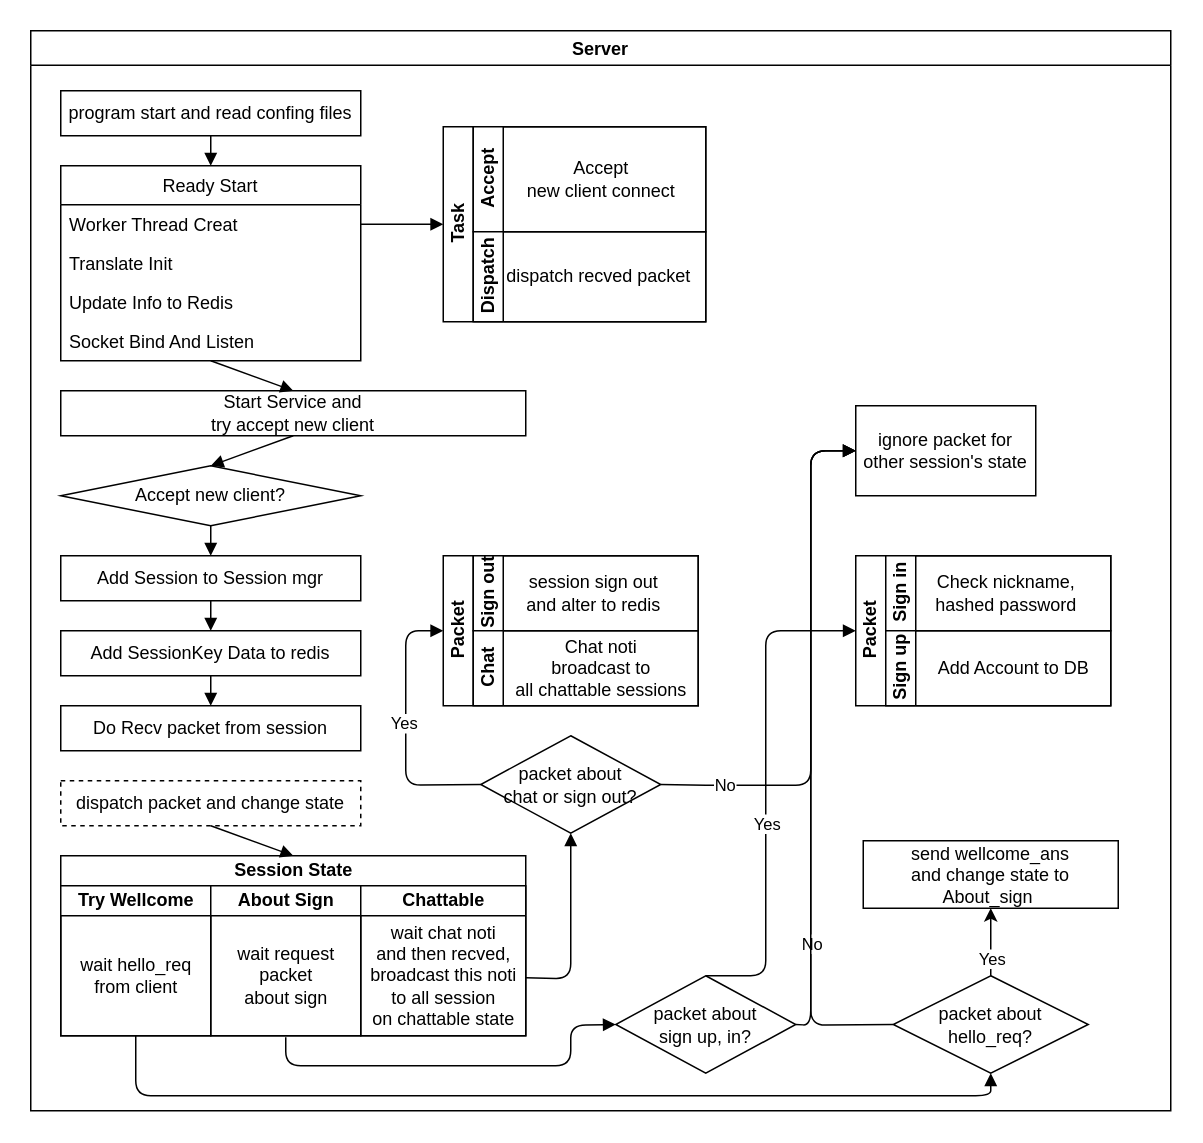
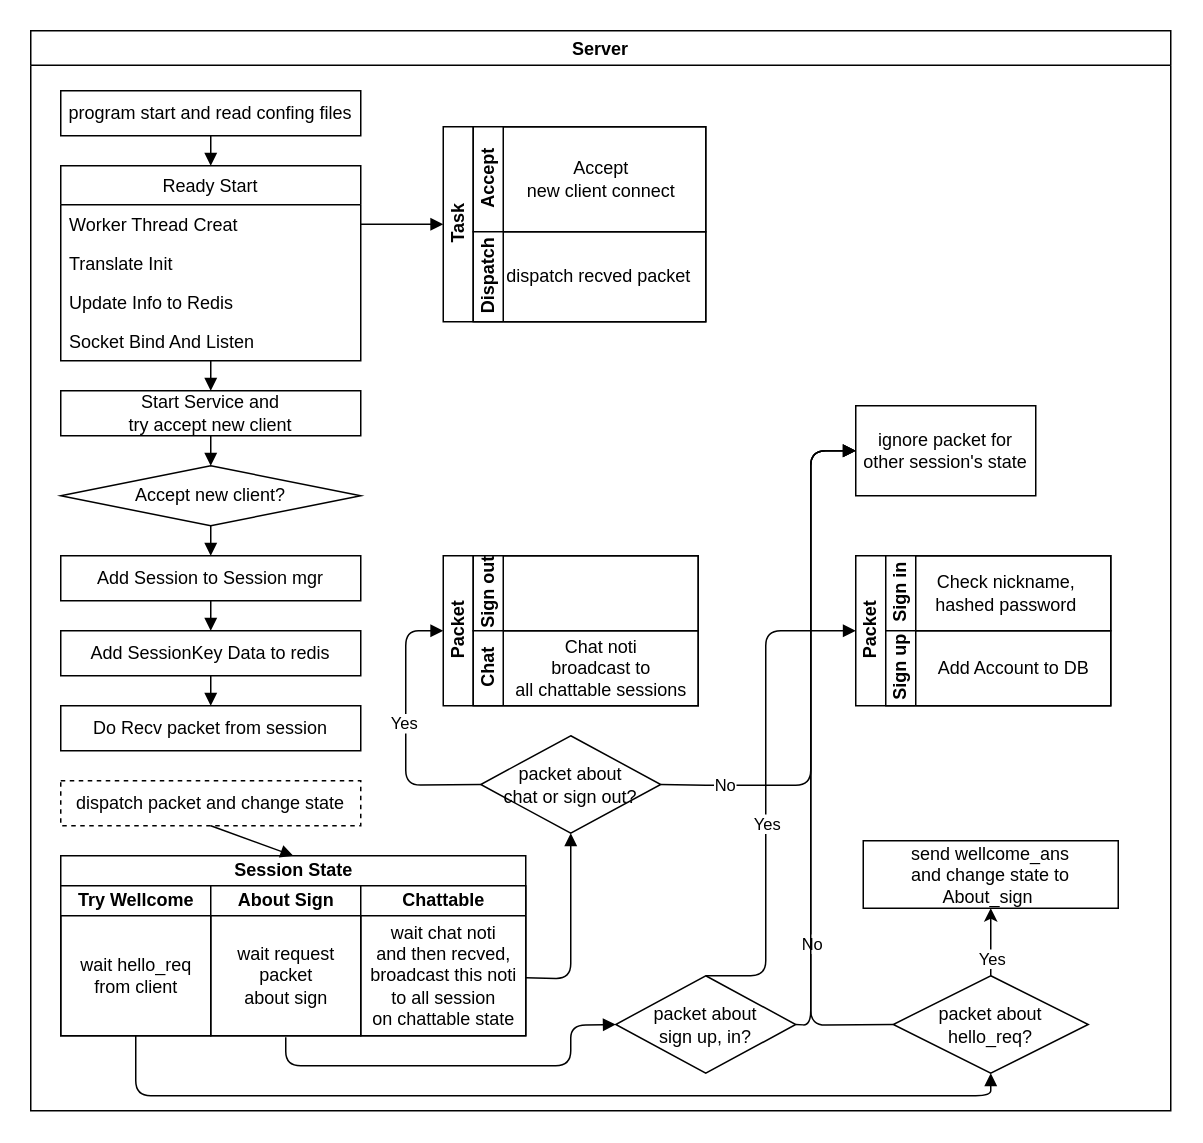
node "Start Service and try accept new client": size 465x45 -> 300x45
node "session sign out and alter to redis": removed
